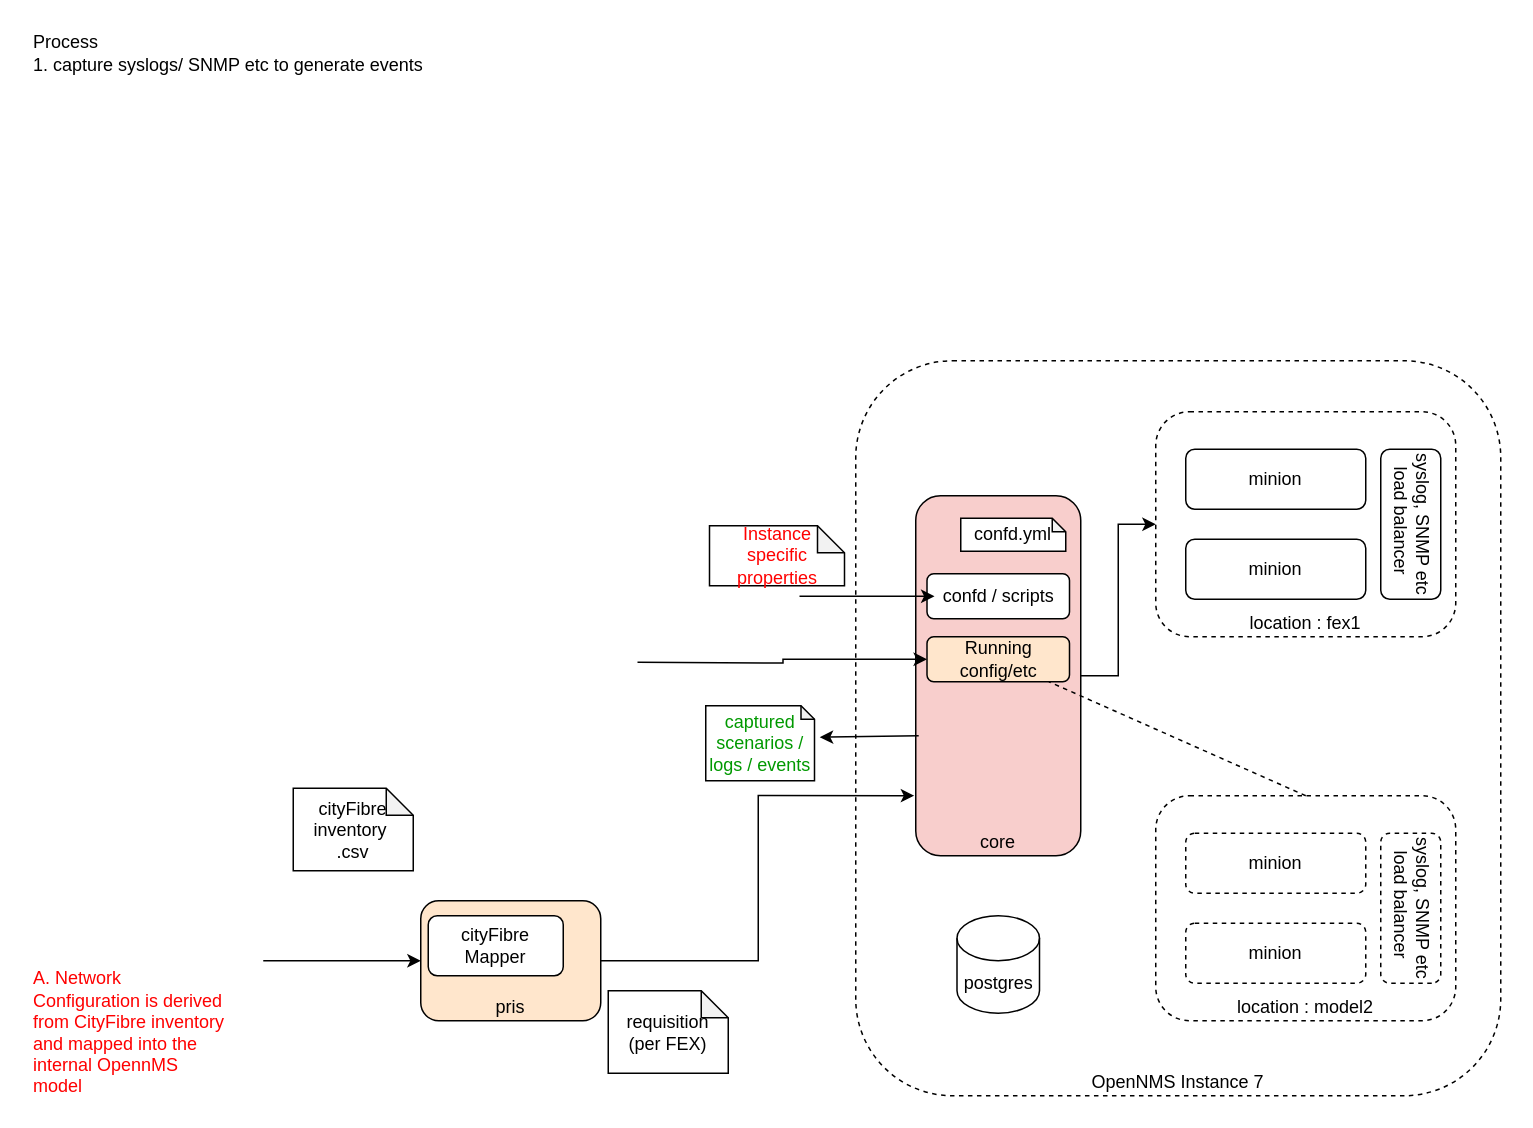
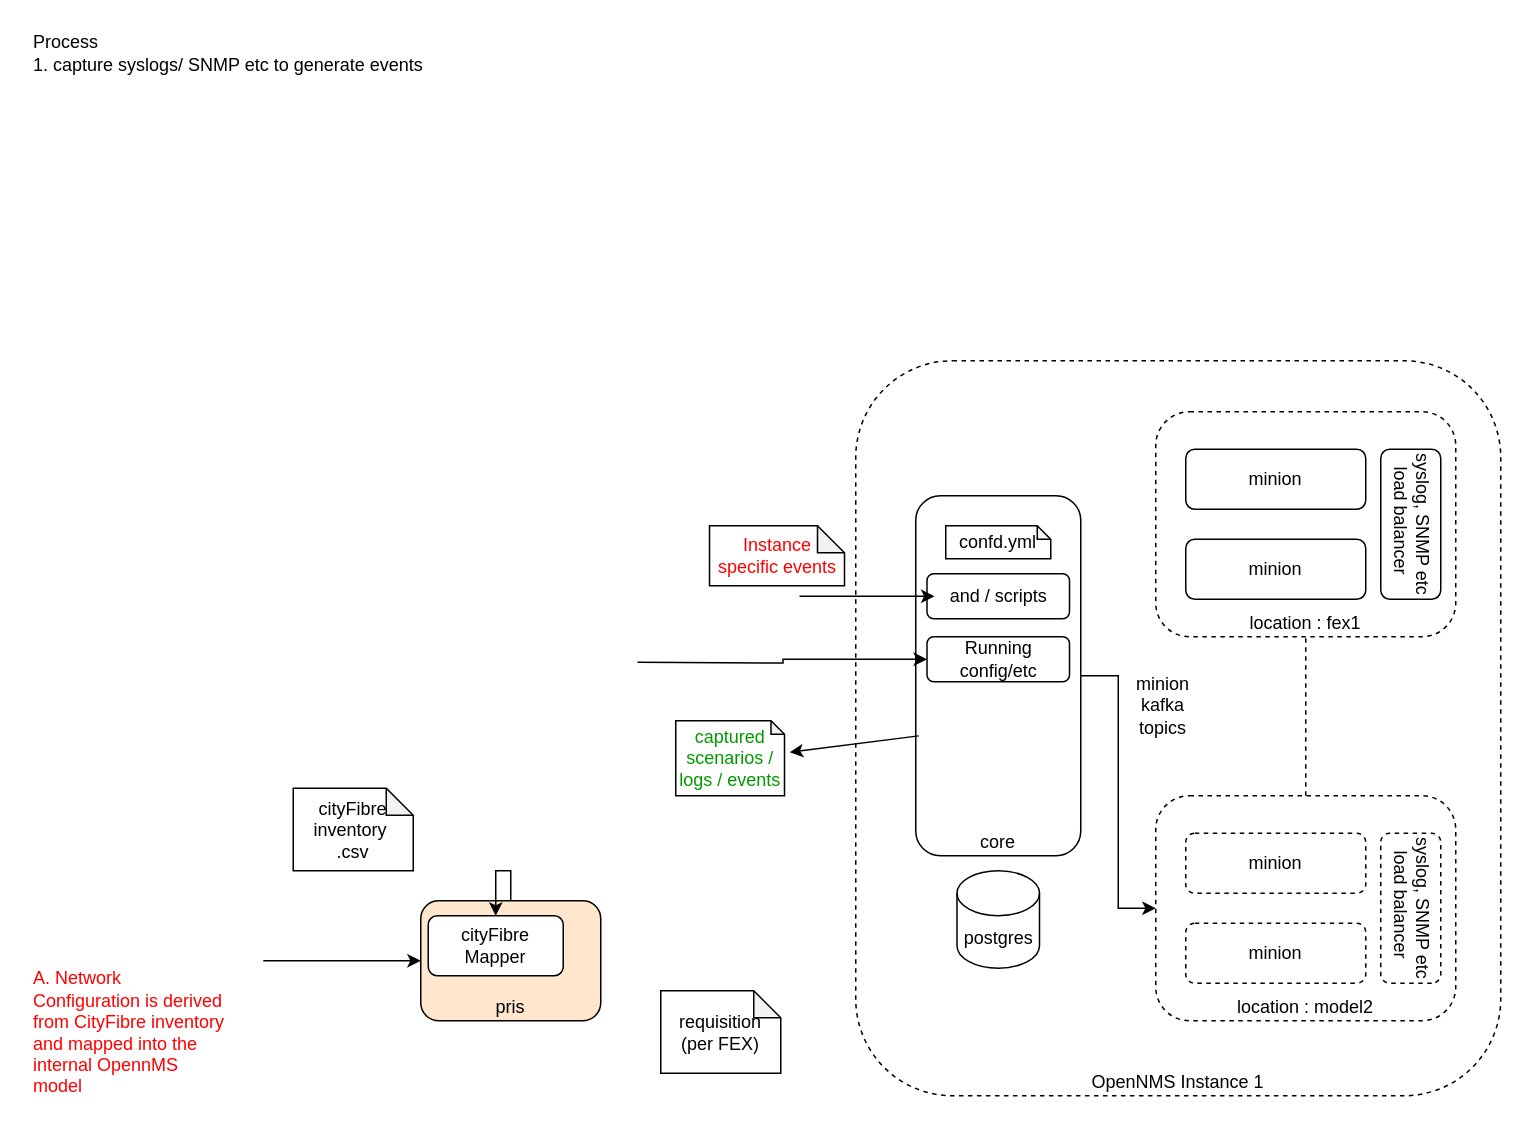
node "confd.yml": moved (1013, 535) -> (998, 542)
node "Instance specific properties": label "Instance specific properties" -> "Instance specific events"
edge "core" -> "location : fex1": now "core" -> "location : model2"
node "confd / scripts": label "confd / scripts" -> "and / scripts"
node "Running config/etc": fillcolor #ffe6cc -> #ffffff
node "minion kafka topics": added
edge "Running config/etc" -- "location : model2": now "location : fex1" -- "location : model2"
node "captured scenarios / logs / events": moved (760, 743) -> (730, 758)
node "core": fillcolor #f8cecc -> #ffffff
edge "pris" -> "core": now "pris" -> "cityFibre Mapper"
node "postgres": moved (998, 965) -> (998, 920)
node "requisition (per FEX)": moved (668, 1032) -> (721, 1032)
node "OpenNMS Instance 7": label "OpenNMS Instance 7" -> "OpenNMS Instance 1"
